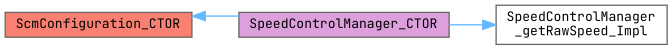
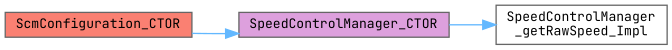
edge "SpeedControlManager_CTOR" -> "ScmConfiguration_CTOR": reversed
